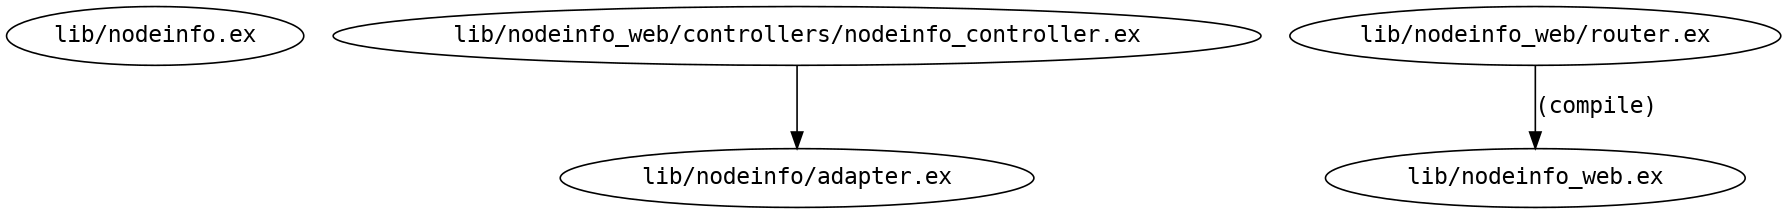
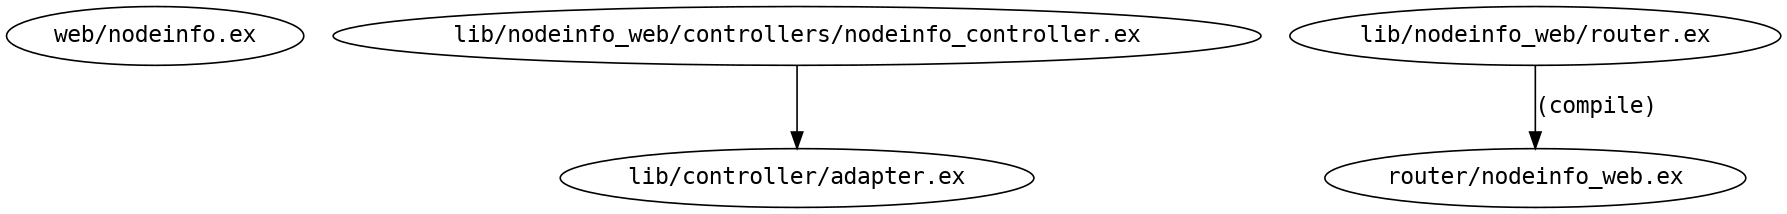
node "lib/nodeinfo.ex": label "lib/nodeinfo.ex" -> "web/nodeinfo.ex"
node "lib/nodeinfo/adapter.ex": label "lib/nodeinfo/adapter.ex" -> "lib/controller/adapter.ex"
node "lib/nodeinfo_web.ex": label "lib/nodeinfo_web.ex" -> "router/nodeinfo_web.ex"
